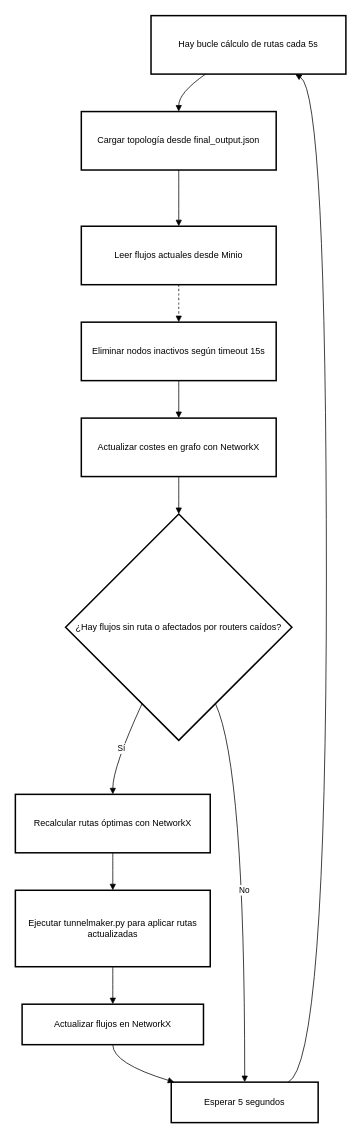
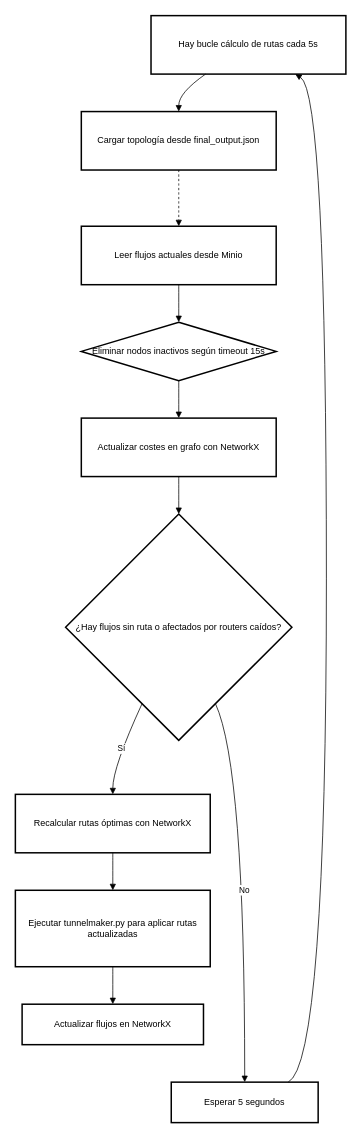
edge "Cargar topología desde final_output.json" -> "Leer flujos actuales desde Minio": style solid -> dashed
edge "Leer flujos actuales desde Minio" -> "Eliminar nodos inactivos según timeout 15s": style dashed -> solid
node "Eliminar nodos inactivos según timeout 15s": shape rectangle -> diamond
edge "Actualizar flujos en NetworkX" -> "Esperar 5 segundos": removed
